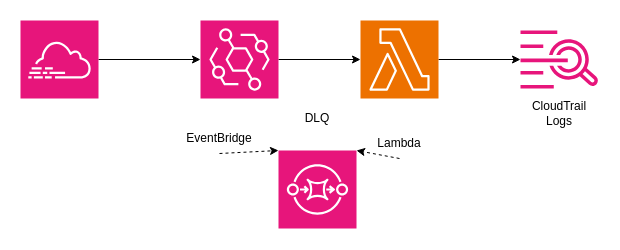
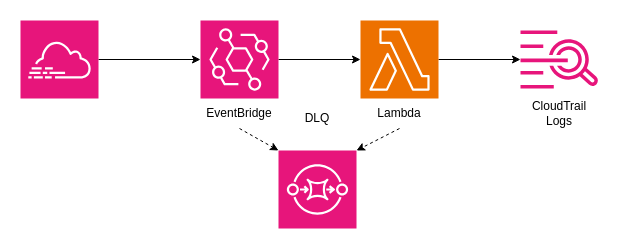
node "EventBridge": moved (220, 139) -> (240, 114)
node "Lambda": moved (400, 144) -> (400, 114)
